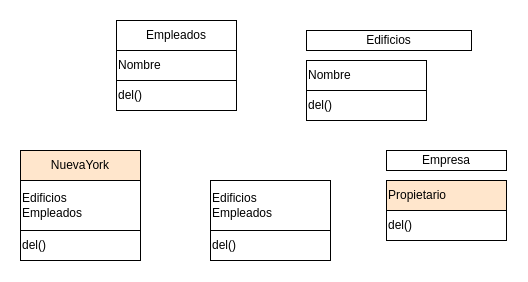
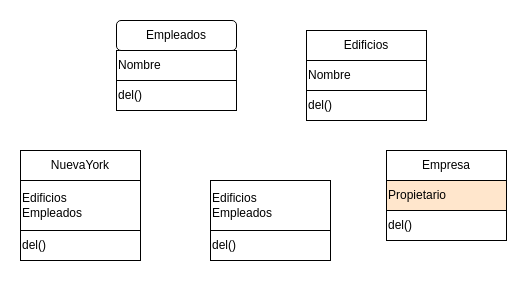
node "Empleados": shape rectangle -> rounded rectangle
node "Edificios": size 165x20 -> 120x30
node "Empresa": size 120x20 -> 120x30
node "NuevaYork": fillcolor #ffe6cc -> #ffffff
